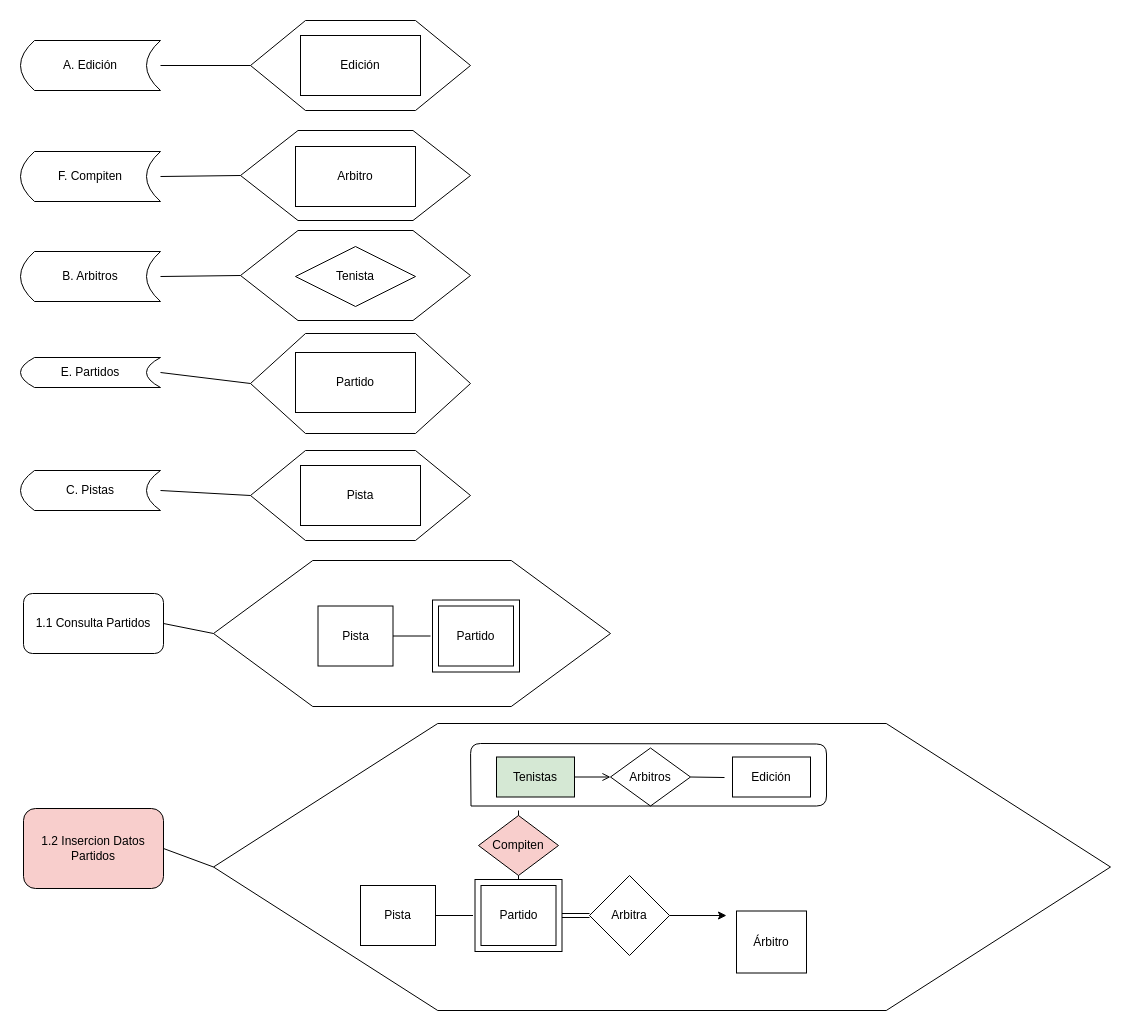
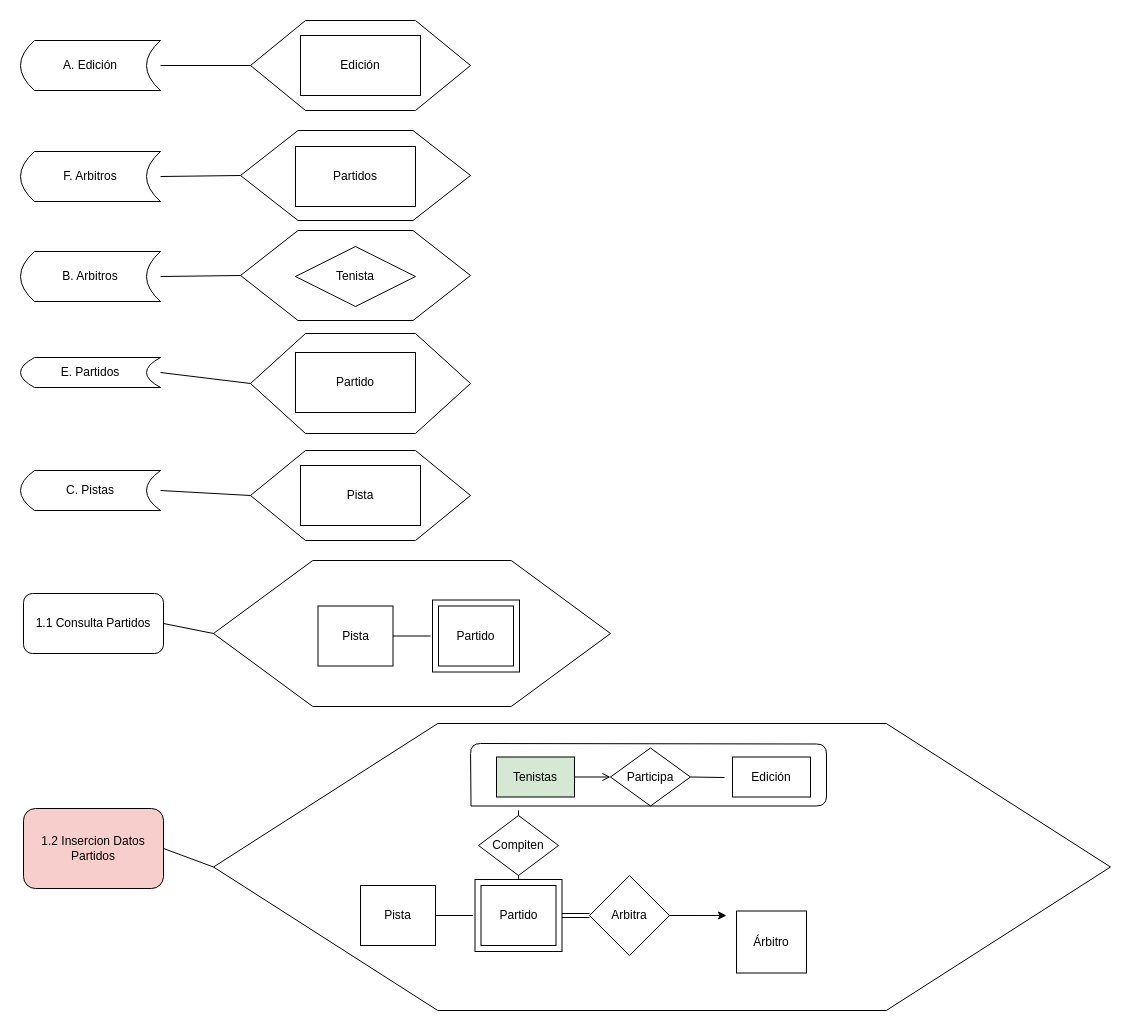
node "F. Compiten": label "F. Compiten" -> "F. Arbitros"
node "Arbitro": label "Arbitro" -> "Partidos"
node "Arbitros": label "Arbitros" -> "Participa"
node "Compiten": fillcolor #f8cecc -> #ffffff
